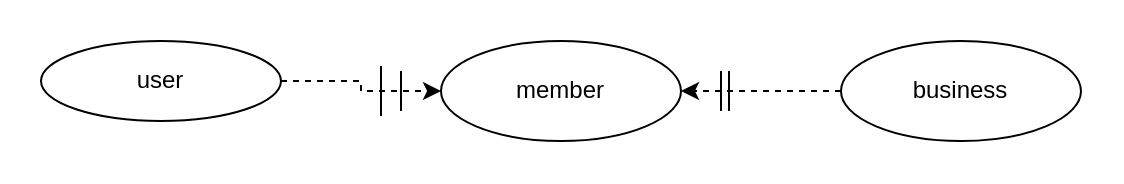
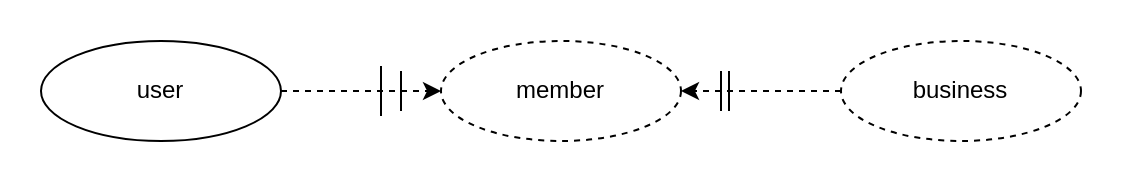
node "user": size 240x80 -> 240x100
node "member": style solid -> dashed
node "business": style solid -> dashed
